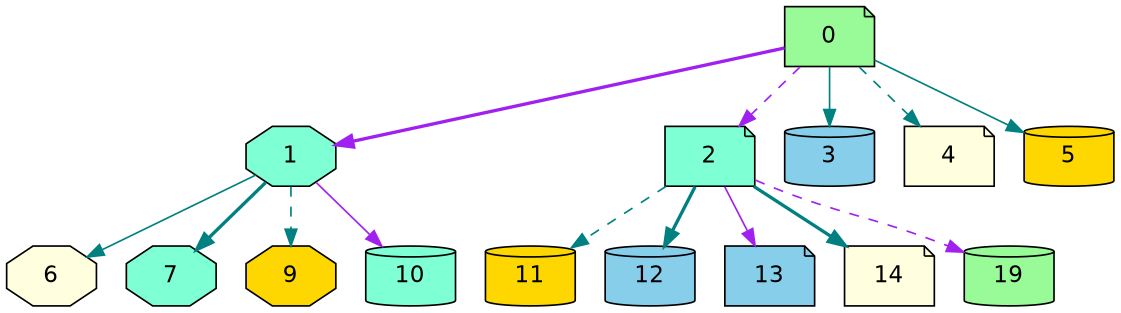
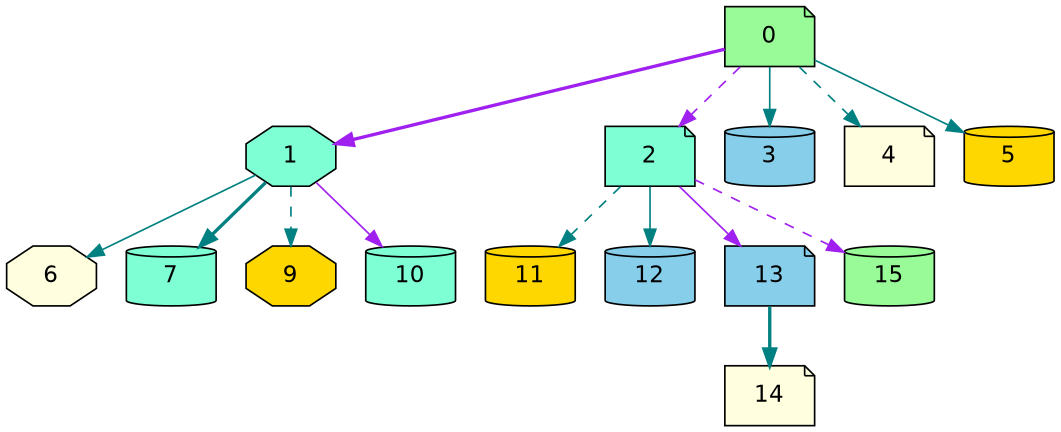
edge "2" -> "12": style bold -> solid
edge "2" -> "14": now "13" -> "14"
node "7": shape octagon -> cylinder
node "19": label "19" -> "15"
